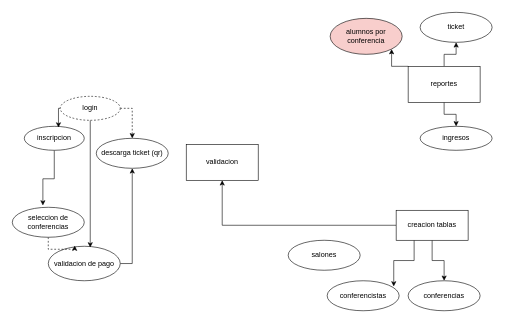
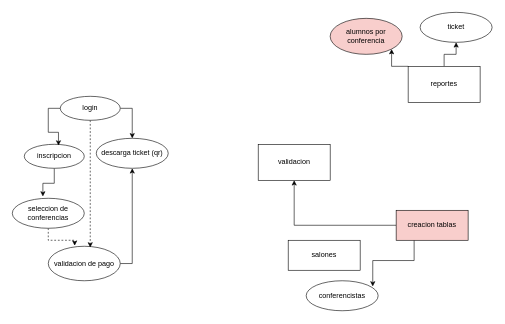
node "login": style dashed -> solid
edge "login" -> "descarga ticket (qr)": style dashed -> solid
edge "reportes" -> "ingresos": removed
node "inscripcion": moved (54, 138) -> (54, 156)
node "ingresos": removed
node "validacion": moved (222, 162) -> (294, 162)
edge "login" -> "validacion de pago": style solid -> dashed
node "seleccion de conferencias": moved (48, 222) -> (48, 213)
node "creacion tablas": fillcolor #ffffff -> #f8cecc
node "salones": shape ellipse -> rectangle
edge "creacion tablas" -> "conferencias": removed
node "conferencistas": moved (363, 296) -> (342, 296)
node "conferencias": removed
